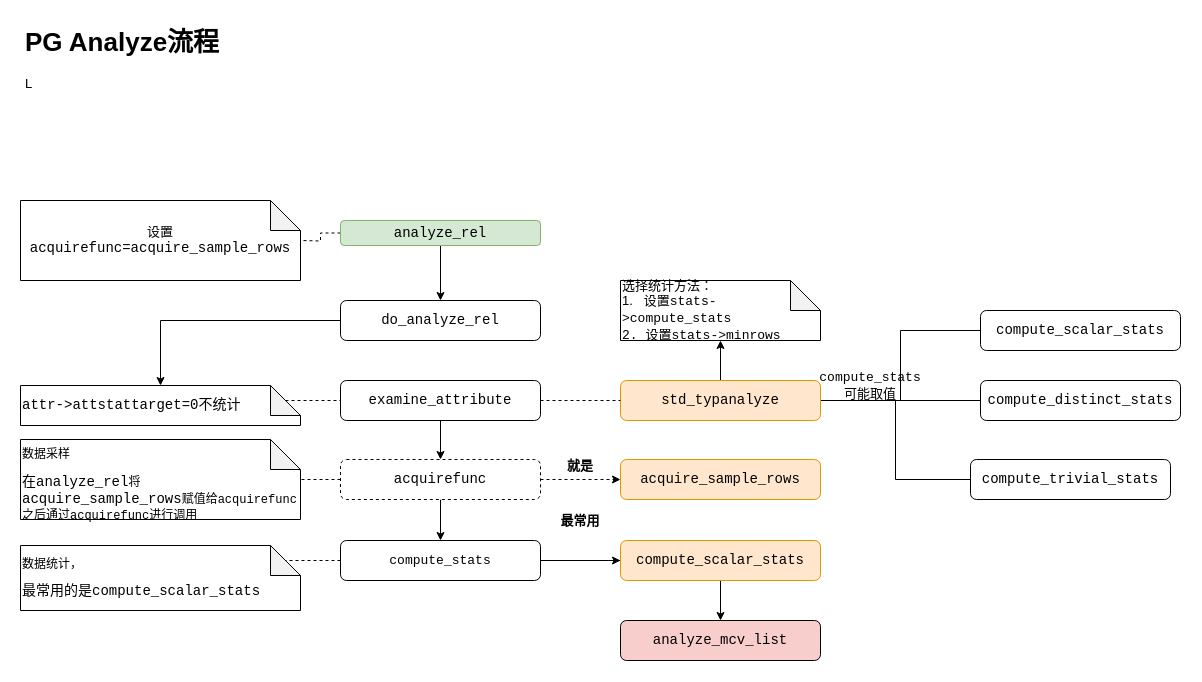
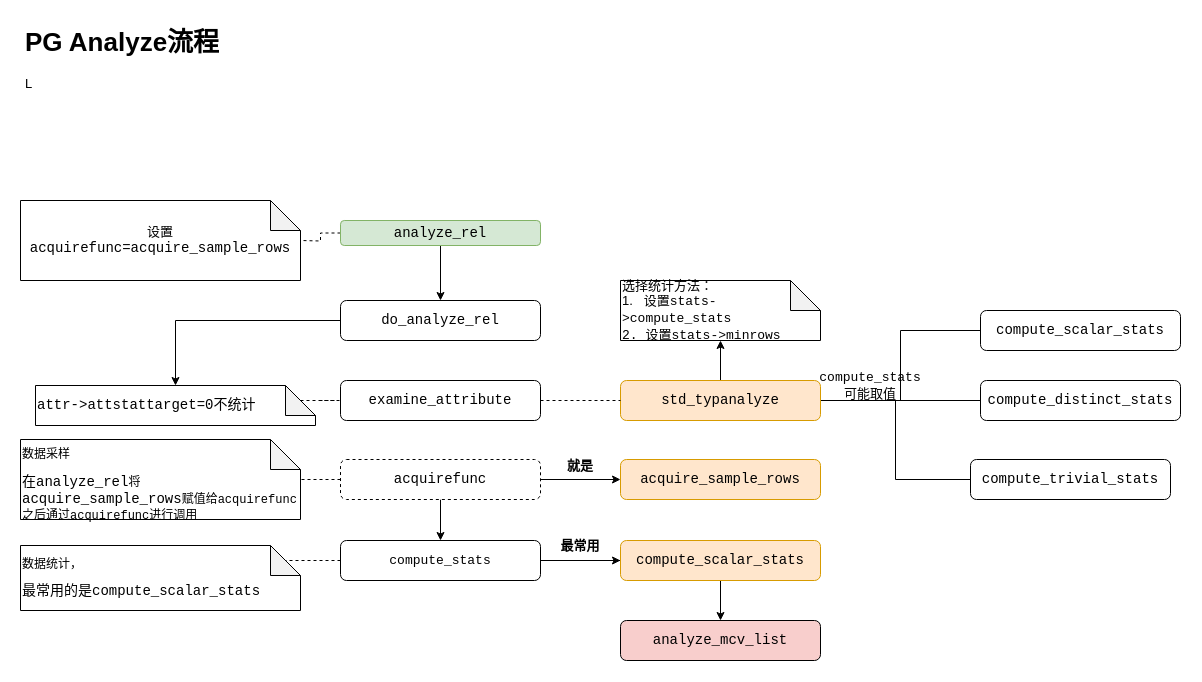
node "attr->attstattarget=0不统计": moved (161, 406) -> (176, 406)
edge "examine_attribute" -> "acquirefunc": removed
edge "acquirefunc" -> "acquire_sample_rows": style dashed -> solid
node "最常用": moved (581, 521) -> (581, 546)
